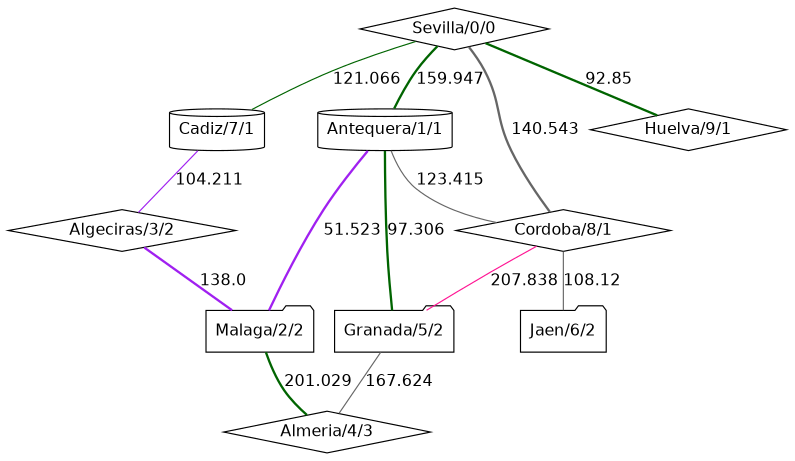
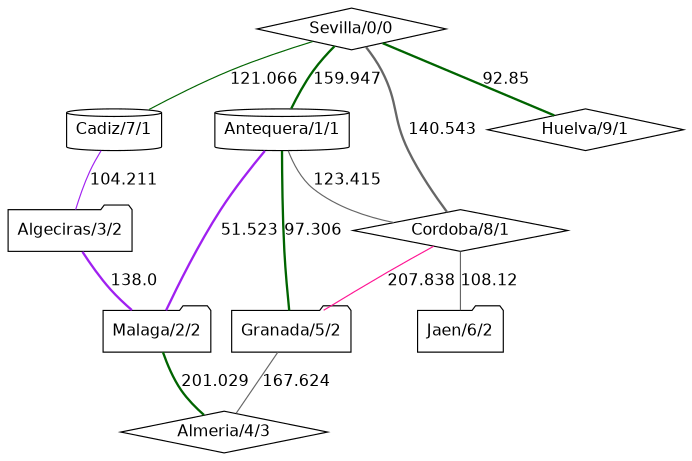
node "Algeciras/3/2": shape diamond -> folder
